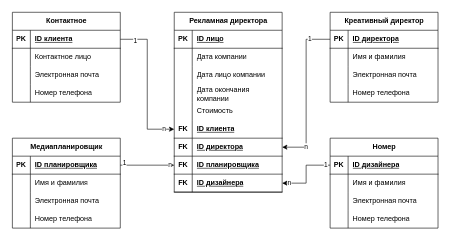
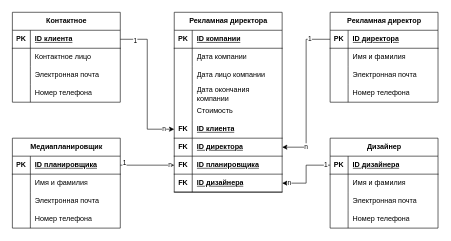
node "Креативный директор": label "Креативный директор" -> "Рекламная директор"
node "ID лицо": label "ID лицо" -> "ID компании"
node "Номер": label "Номер" -> "Дизайнер"
